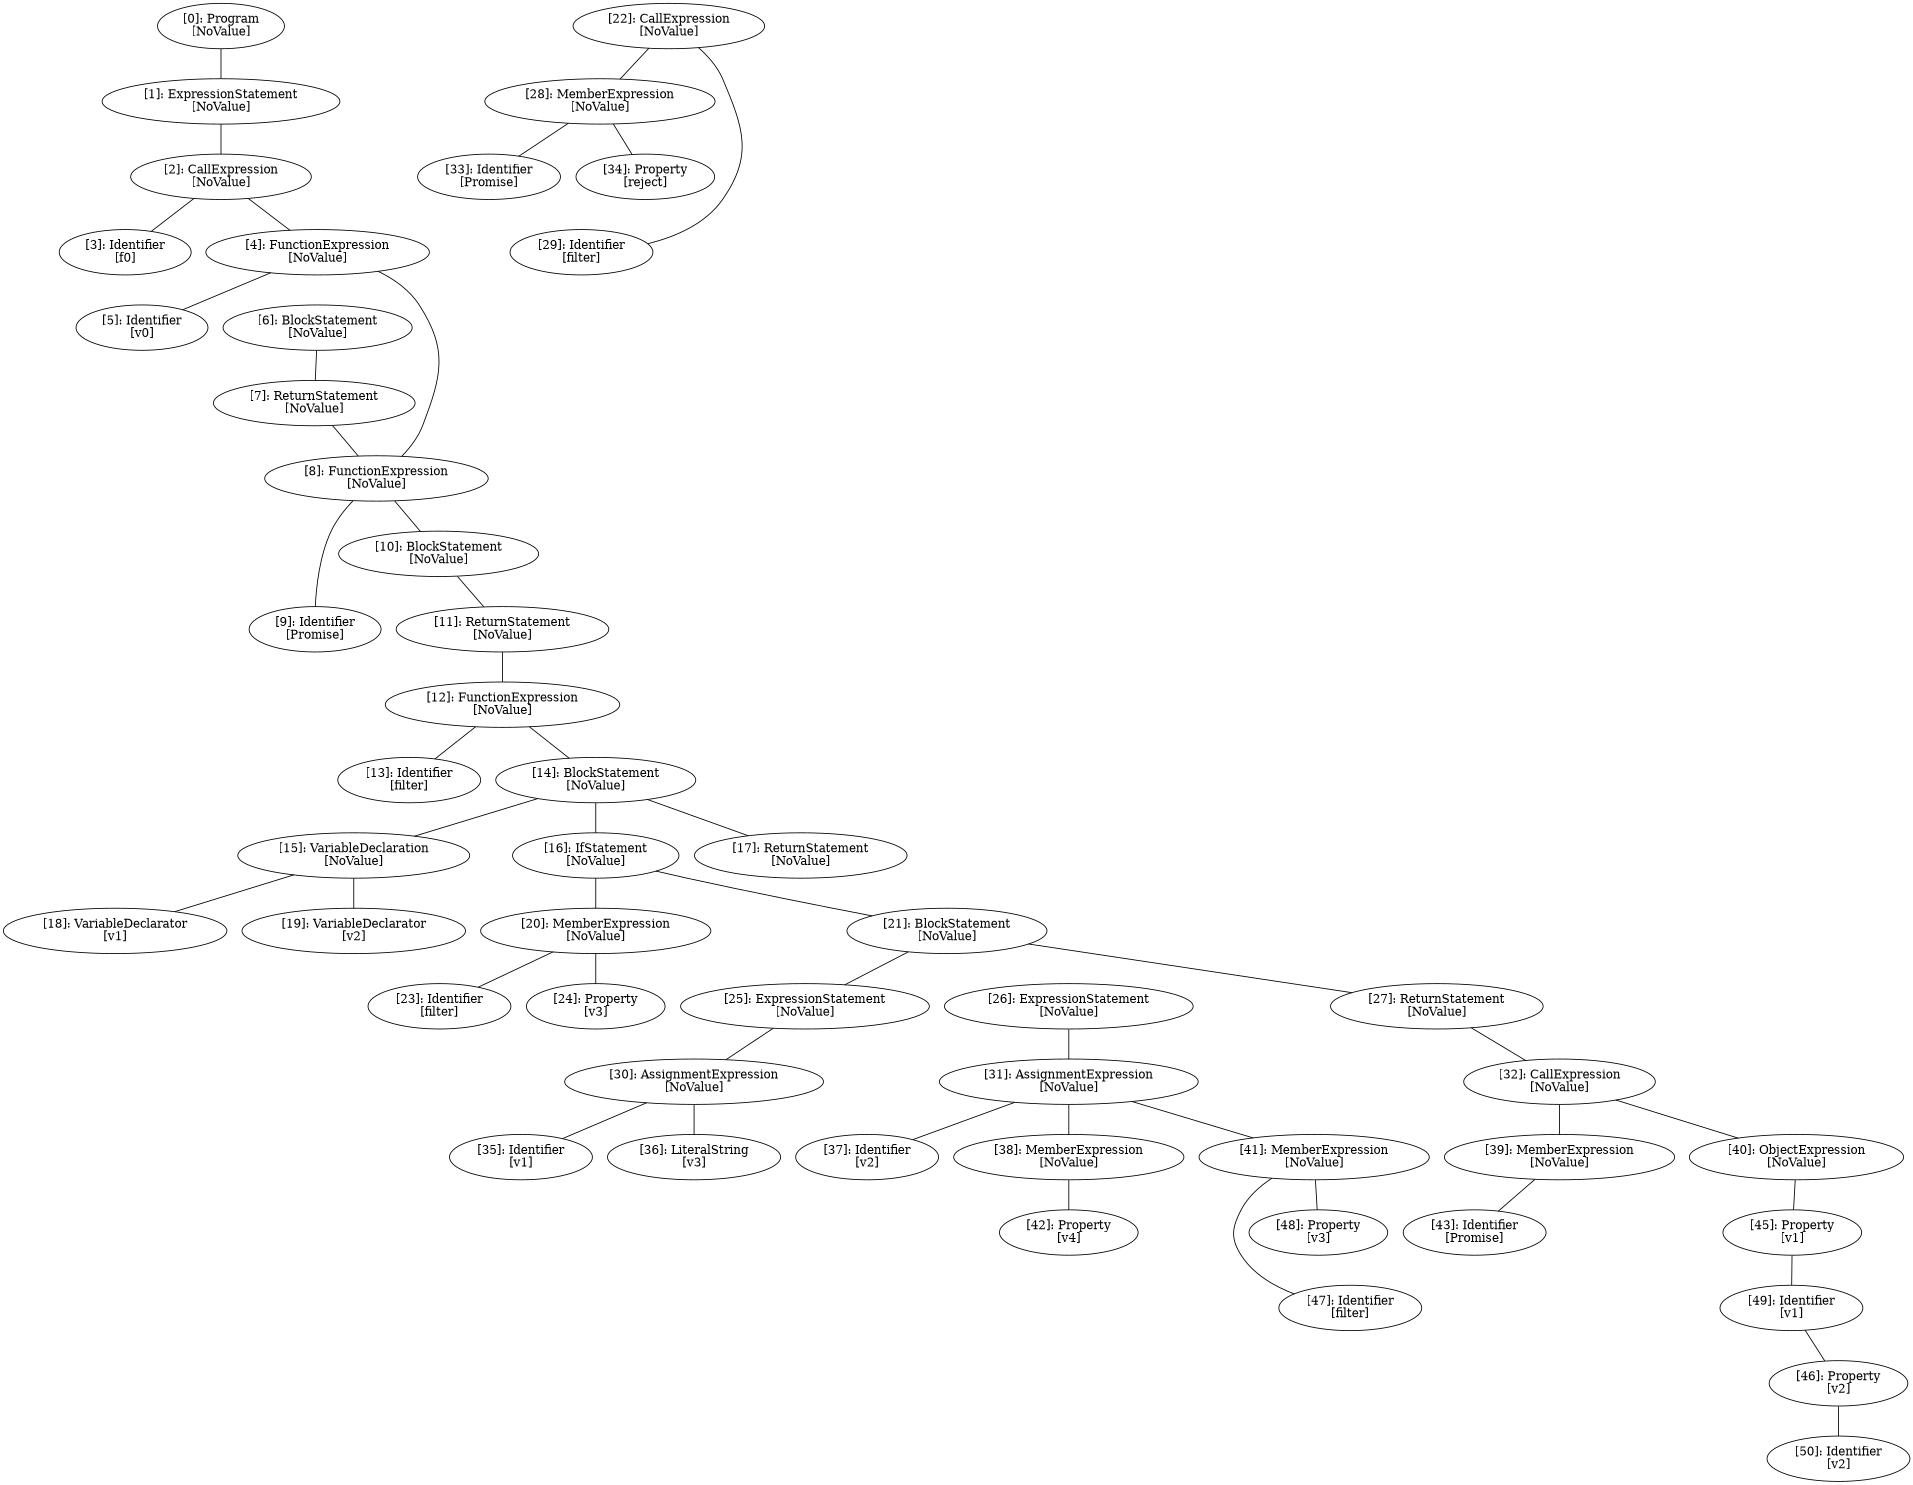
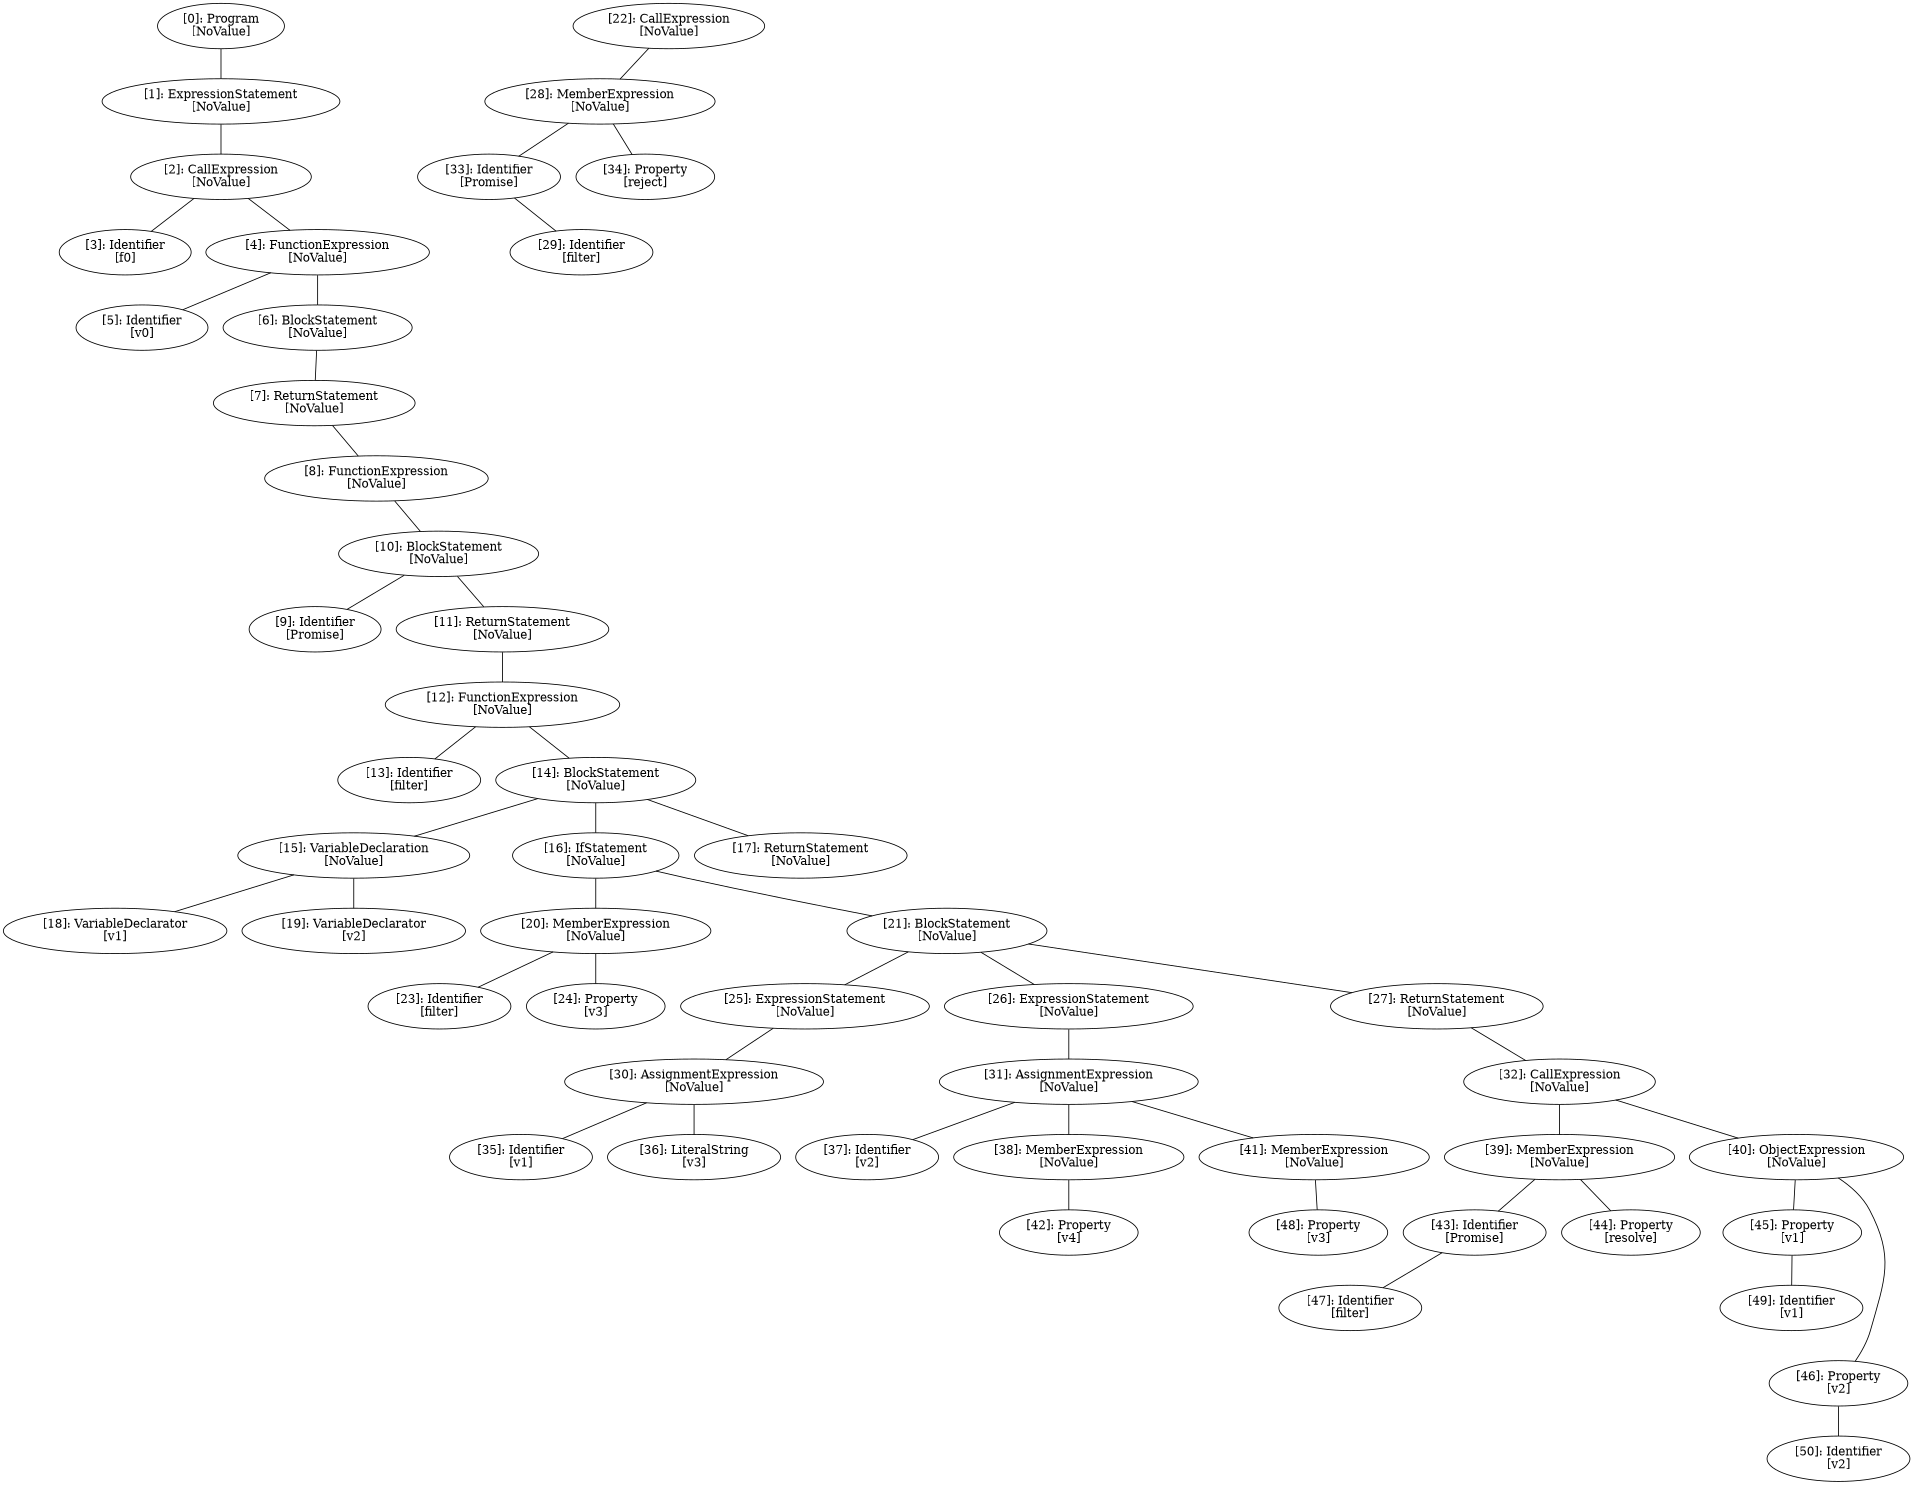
edge "[22]: CallExpression [NoValue]" -- "[29]: Identifier [filter]": now "[33]: Identifier [Promise]" -- "[29]: Identifier [filter]"
edge "[4]: FunctionExpression [NoValue]" -- "[8]: FunctionExpression [NoValue]": now "[4]: FunctionExpression [NoValue]" -- "[6]: BlockStatement [NoValue]"
edge "[8]: FunctionExpression [NoValue]" -- "[9]: Identifier [Promise]": now "[10]: BlockStatement [NoValue]" -- "[9]: Identifier [Promise]"
edge "[21]: BlockStatement [NoValue]" -- "[26]: ExpressionStatement [NoValue]": added
node "[44]: Property [resolve]": added
edge "[41]: MemberExpression [NoValue]" -- "[47]: Identifier [filter]": now "[43]: Identifier [Promise]" -- "[47]: Identifier [filter]"
edge "[49]: Identifier [v1]" -- "[46]: Property [v2]": now "[40]: ObjectExpression [NoValue]" -- "[46]: Property [v2]"
